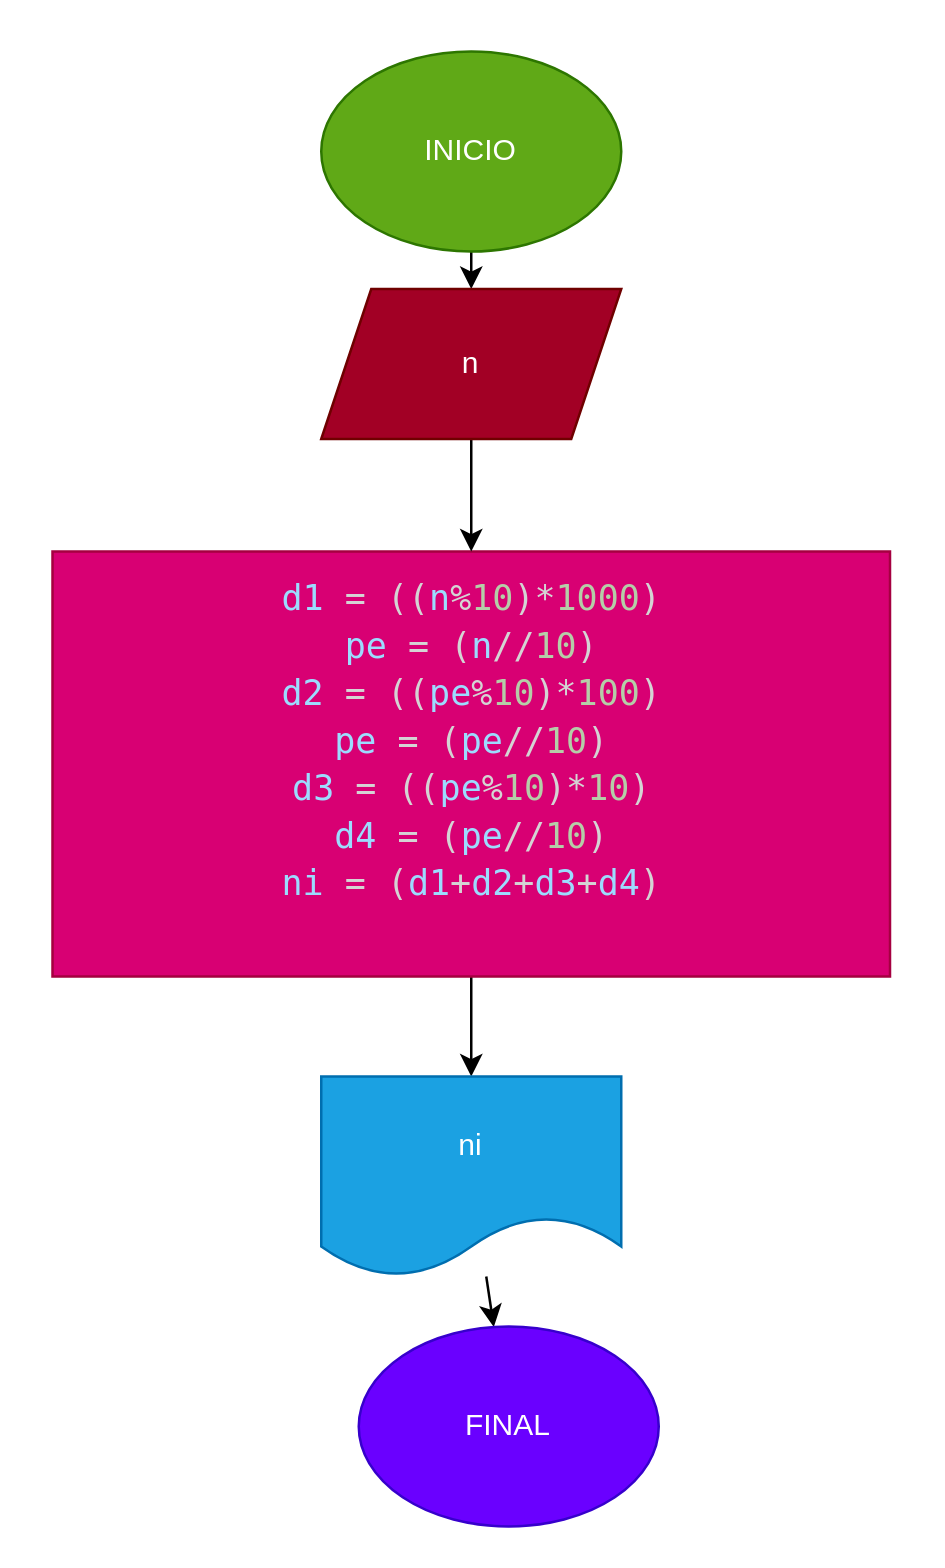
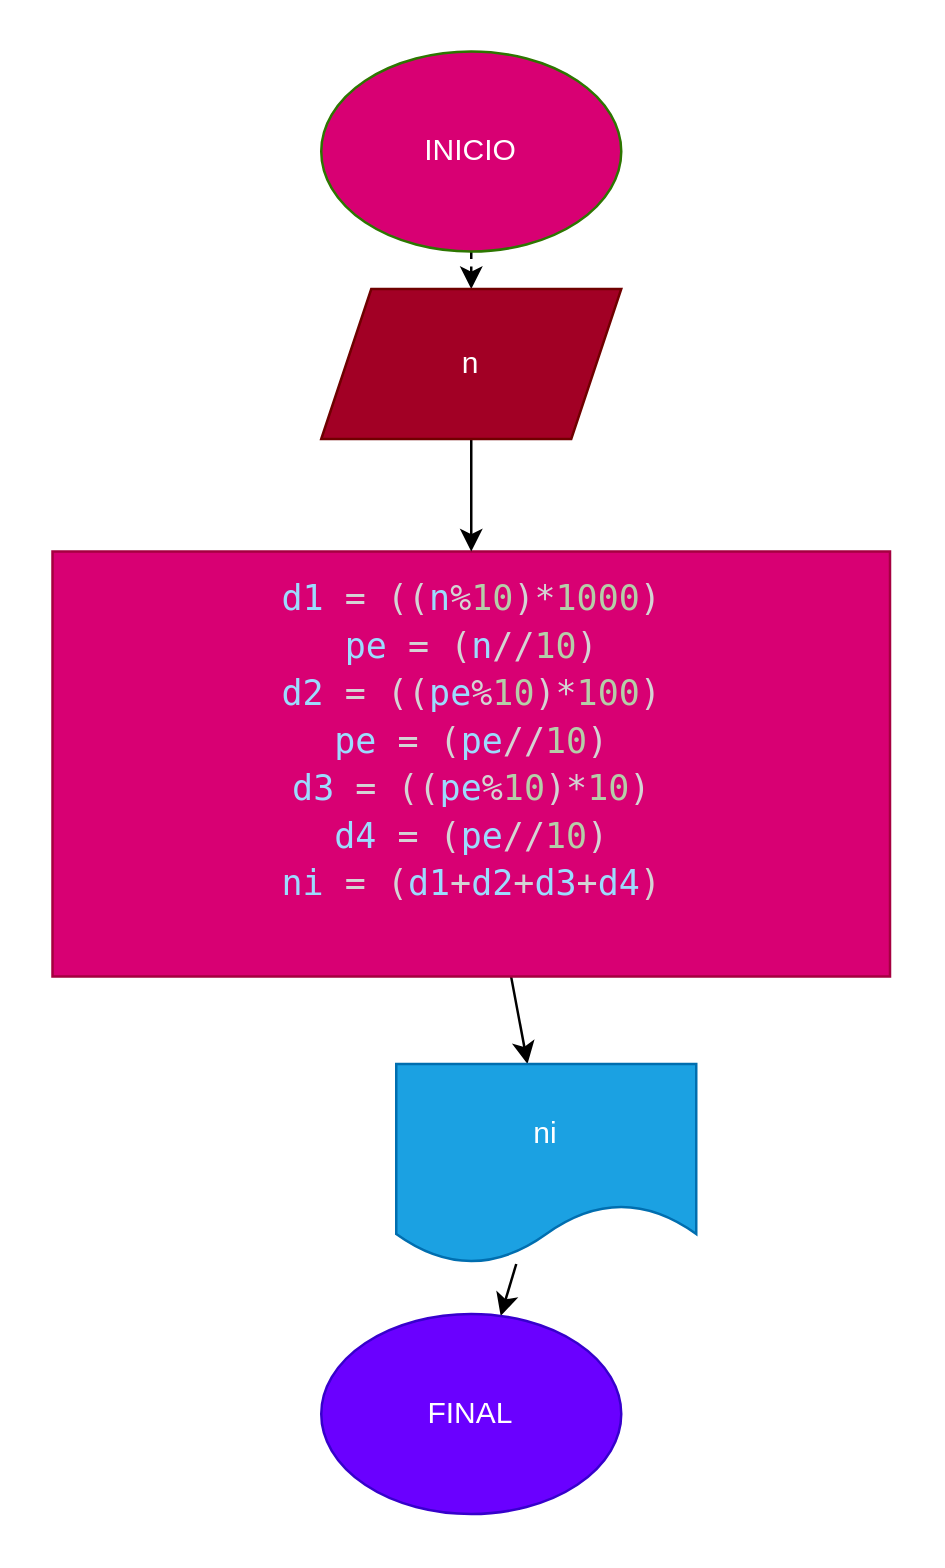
node "INICIO": fillcolor #60a917 -> #d80073
edge "INICIO" -> "n": style solid -> dashed
node "ni": moved (471, 1176) -> (546, 1164)
node "FINAL": moved (509, 1426) -> (471, 1414)
